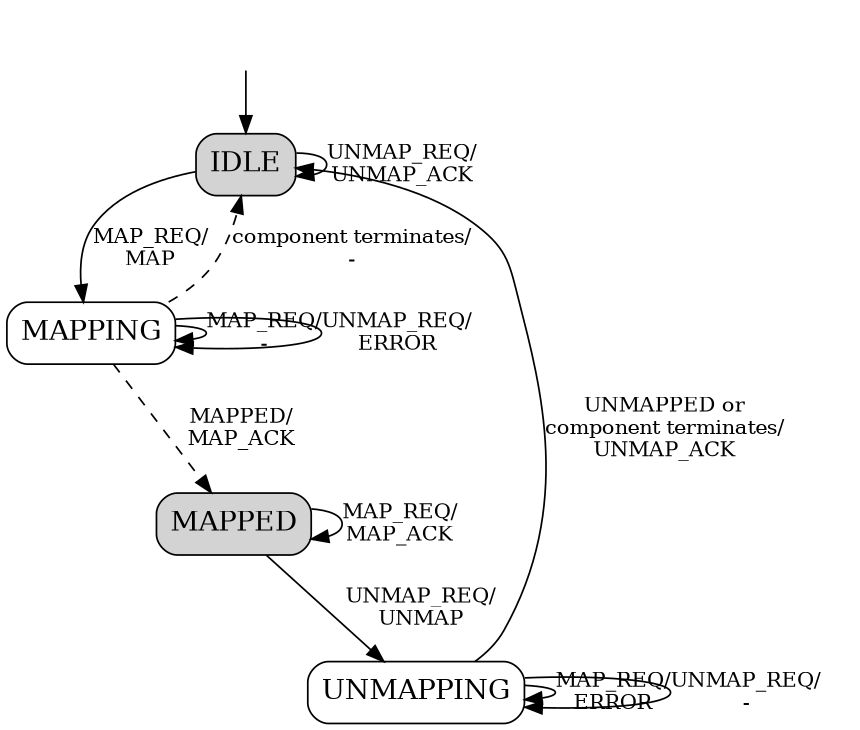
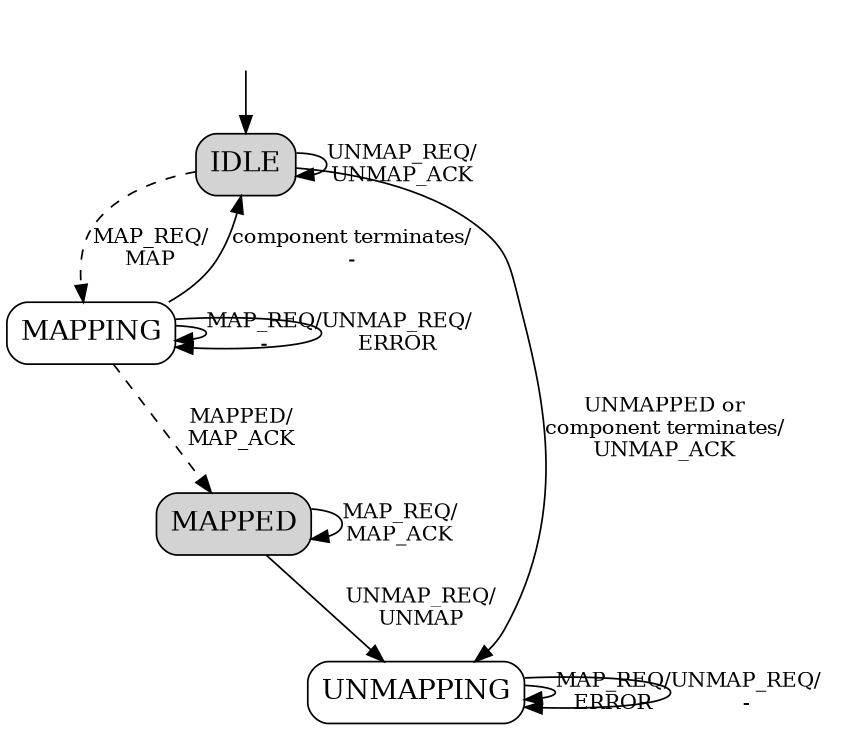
edge "IDLE" -> "MAPPING": style solid -> dashed
edge "MAPPING" -> "IDLE": style dashed -> solid
edge "UNMAPPING" -> "IDLE": reversed
